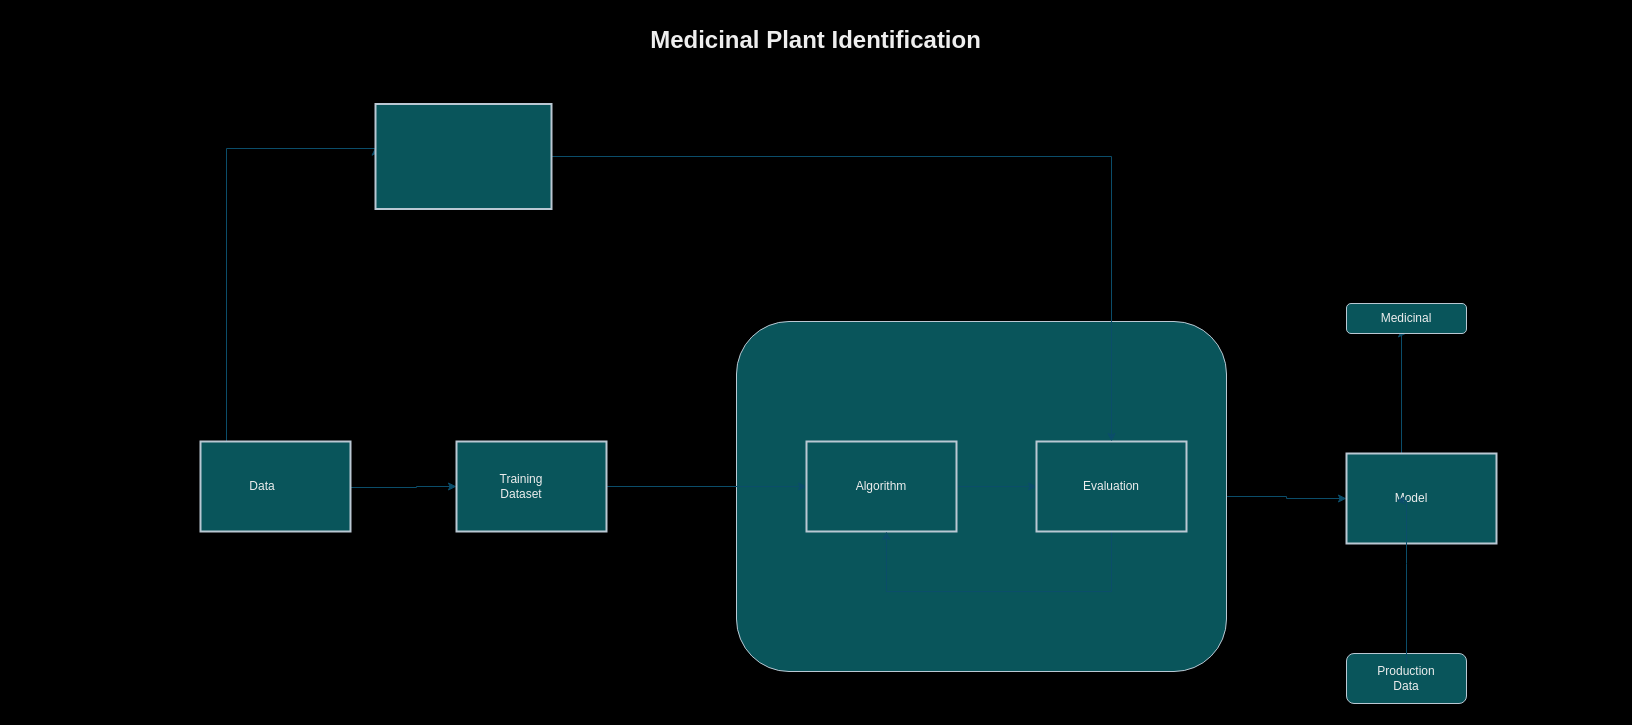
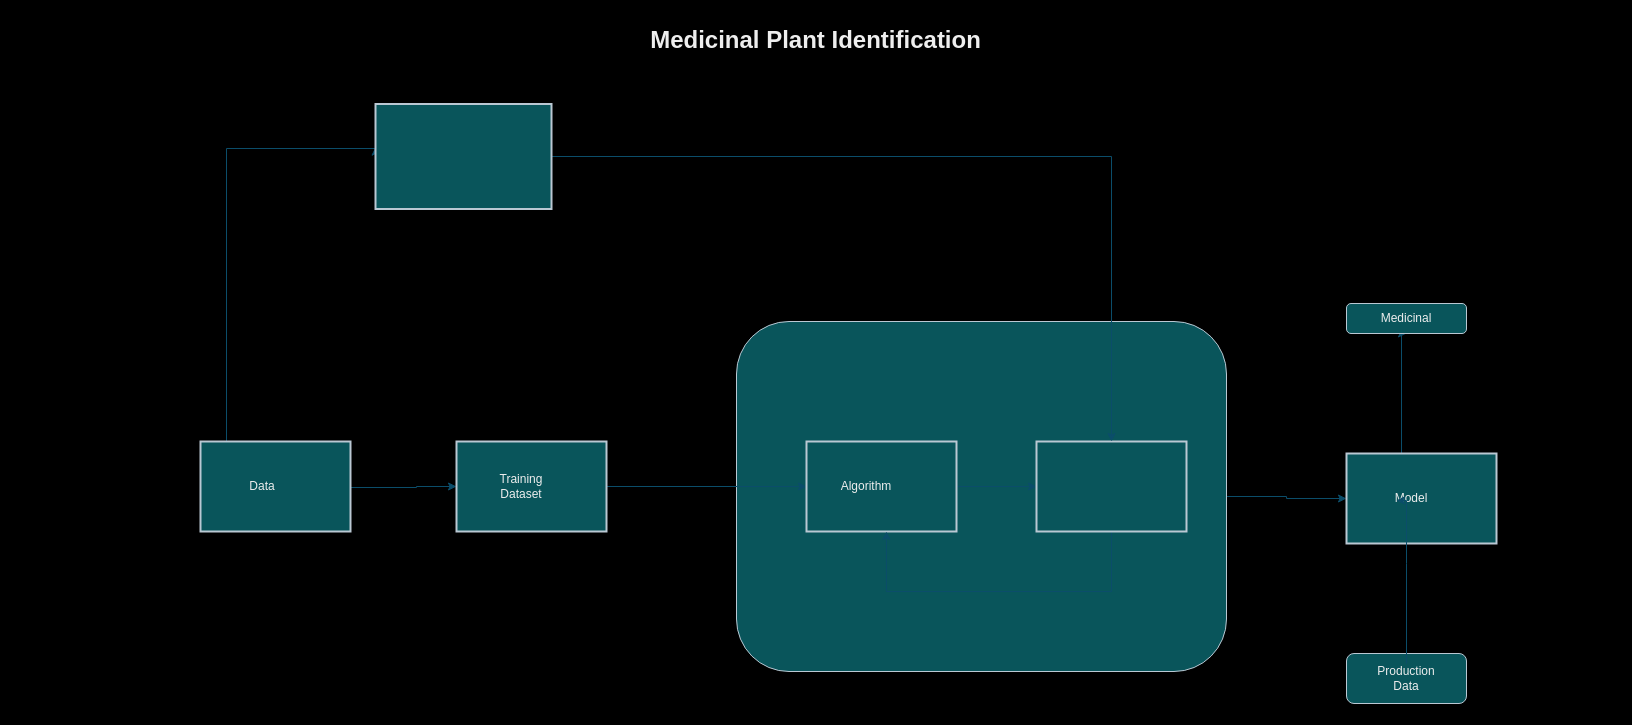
node "Algorithm": moved (882, 487) -> (867, 487)
node "Evaluation": removed
